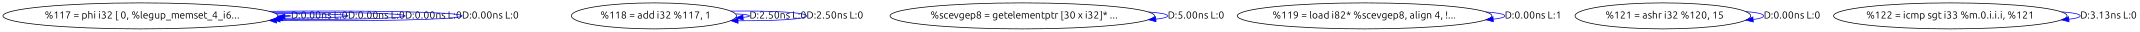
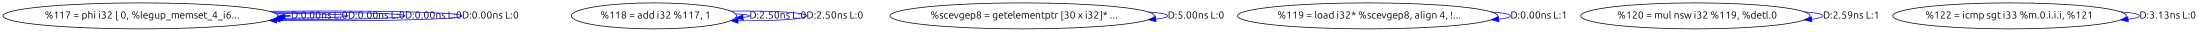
node "%119 = load i82* %scevgep8, align 4, !...": label "%119 = load i82* %scevgep8, align 4, !..." -> "%119 = load i32* %scevgep8, align 4, !..."
node "%121 = ashr i32 %120, 15": removed
node "%120 = mul nsw i32 %119, %detl.0": added
